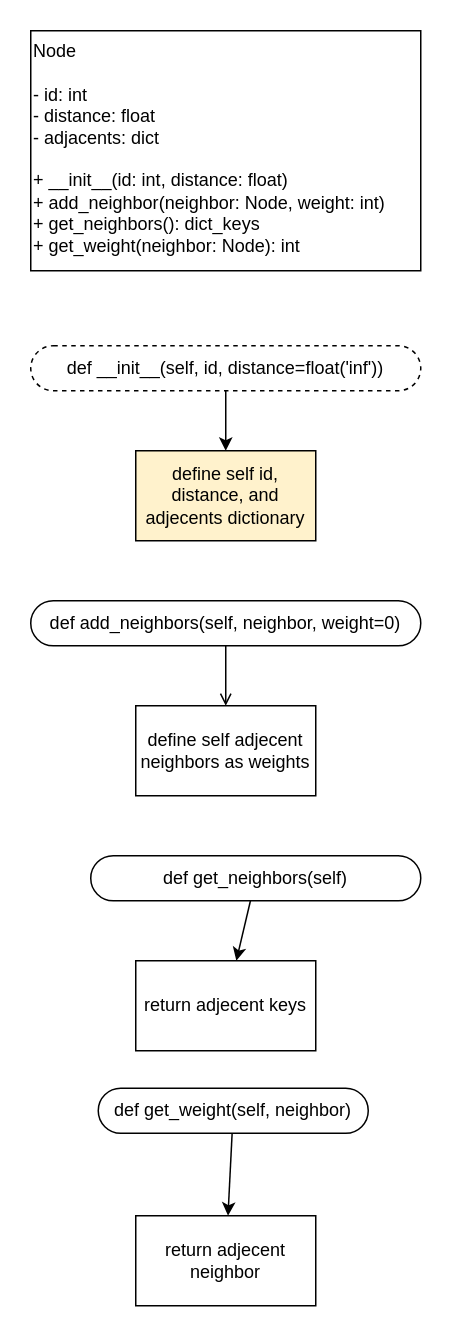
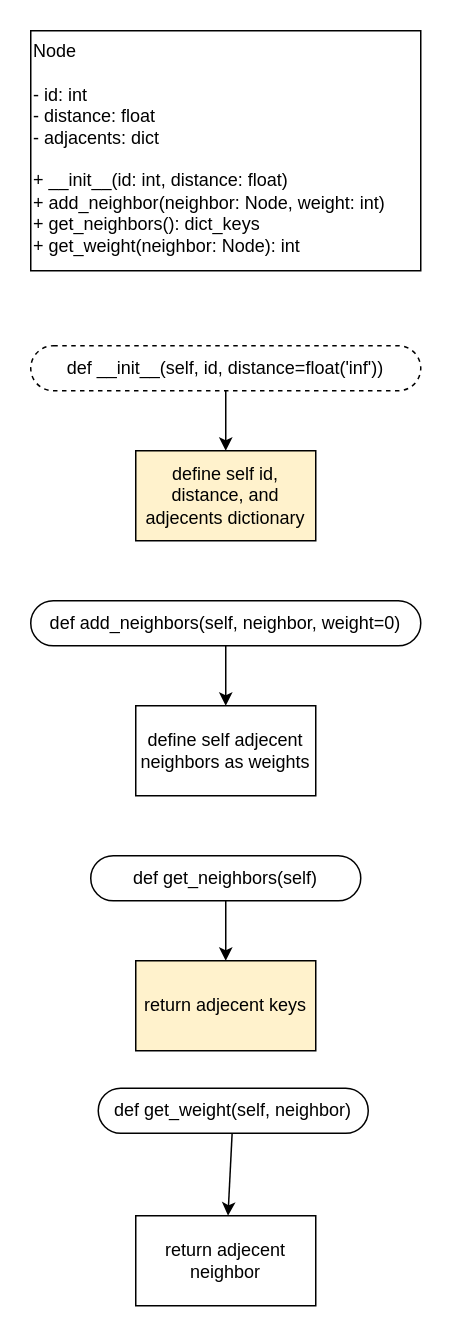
edge "def add_neighbors(self, neighbor, weight=0)" -> "define self adjecent neighbors as weights": arrowhead open -> classic
node "def get_neighbors(self)": size 330x45 -> 270x45
node "return adjecent keys": fillcolor #ffffff -> #fff2cc
